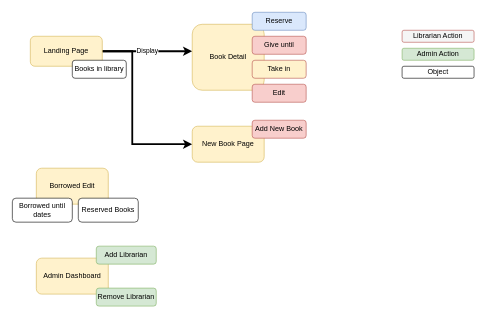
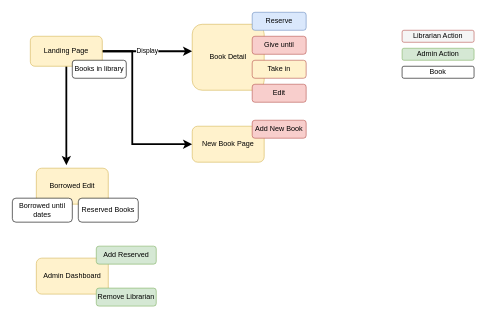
node "Object": label "Object" -> "Book"
edge "Landing Page" -> "Borrowed Edit": added
node "Add Librarian": label "Add Librarian" -> "Add Reserved"
